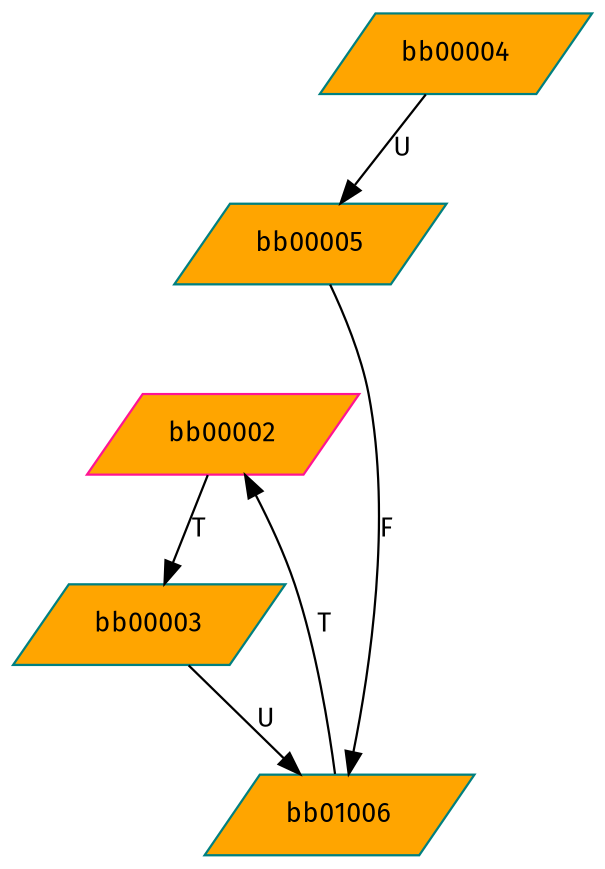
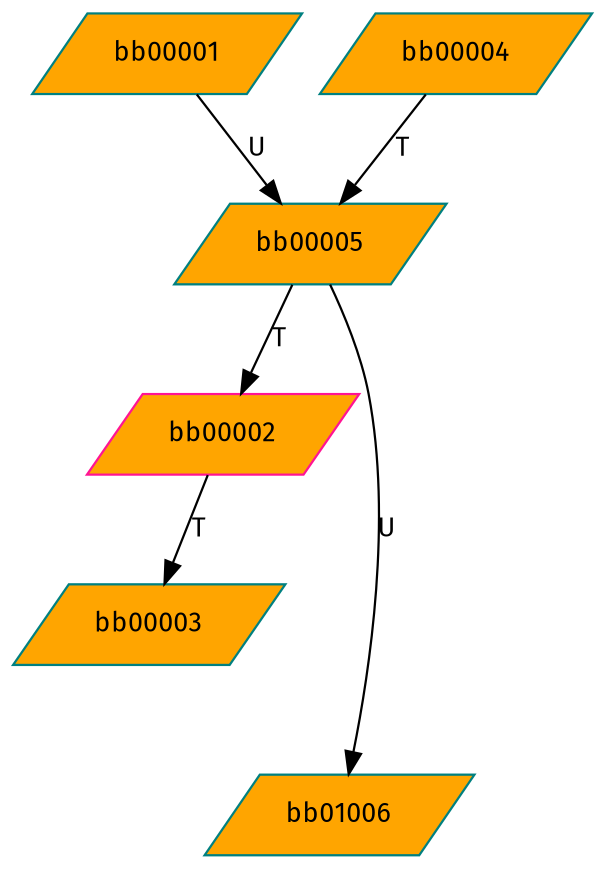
node "bb00001": added
edge "bb00004" -> "bb00005": label "U" -> "T"
edge "bb00005" -> "bb01006": label "F" -> "U"
edge "bb01006" -> "bb00002": now "bb00005" -> "bb00002"
edge "bb00003" -> "bb01006": removed, label "U"
